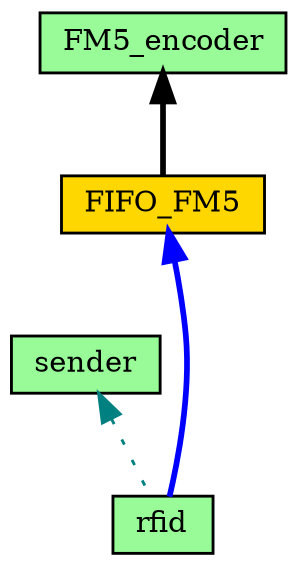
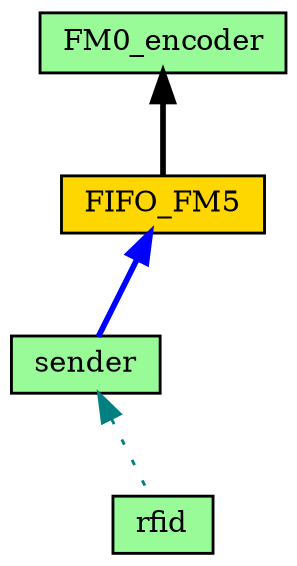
node "FM5_encoder": label "FM5_encoder" -> "FM0_encoder"
edge "rfid" -> "FIFO_FM5": now "sender" -> "FIFO_FM5"
